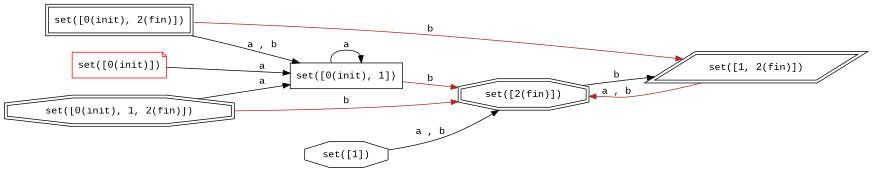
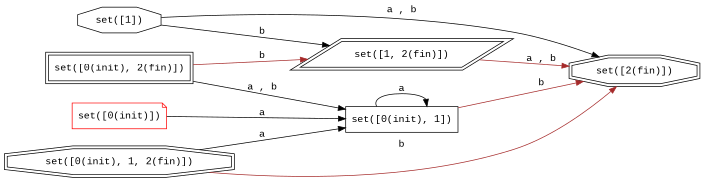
edge "set([2(fin)])" -> "set([1, 2(fin)])": now "set([1])" -> "set([1, 2(fin)])"
